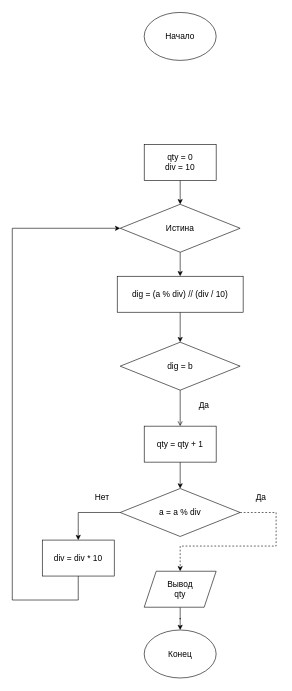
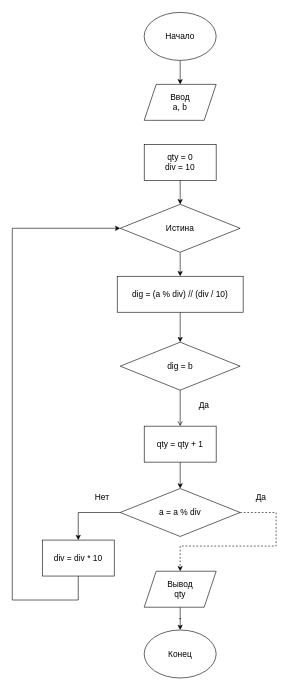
edge "Начало" -> "Ввод a, b": added
node "Ввод a, b": added
